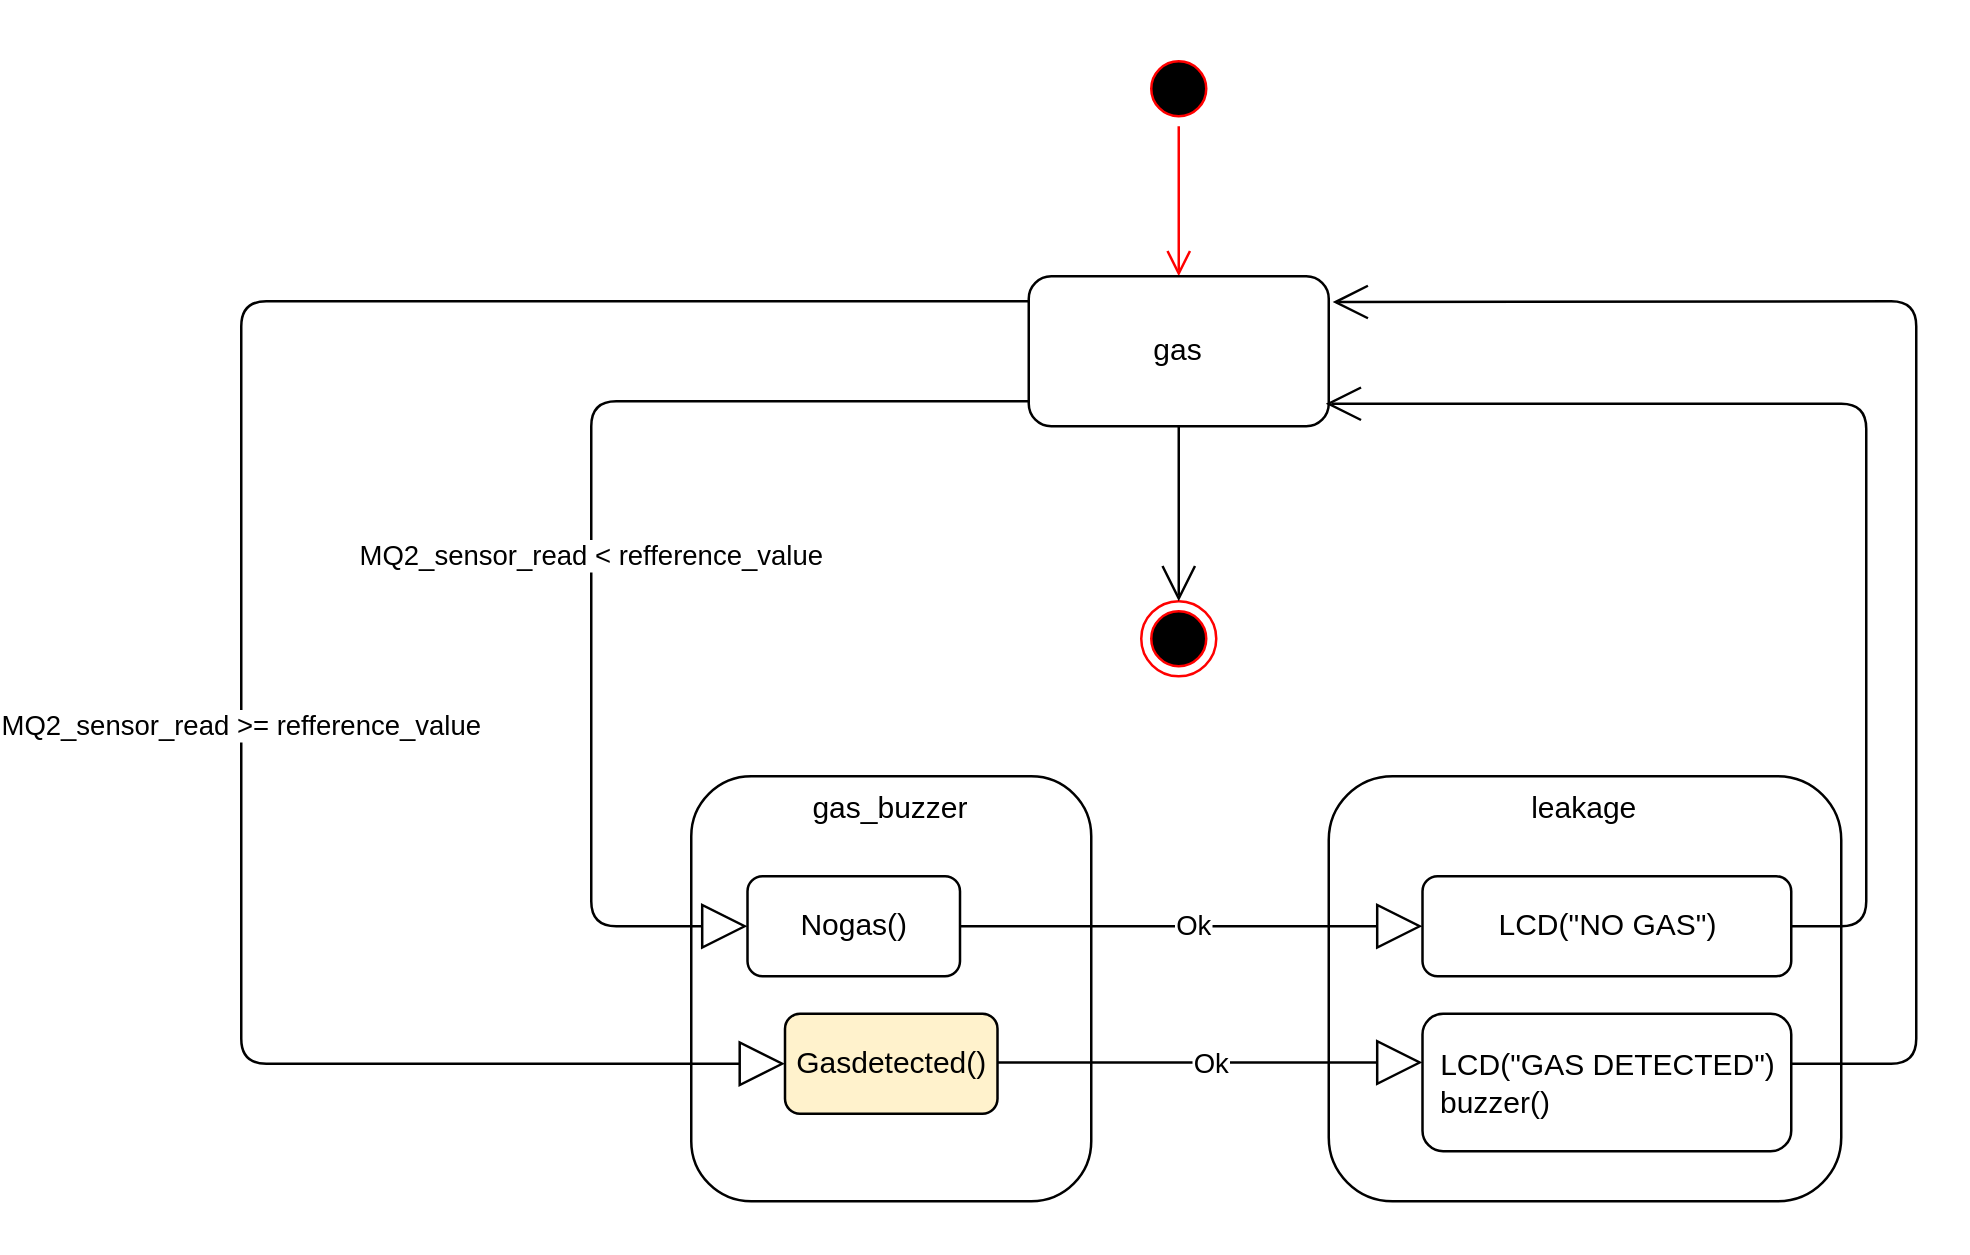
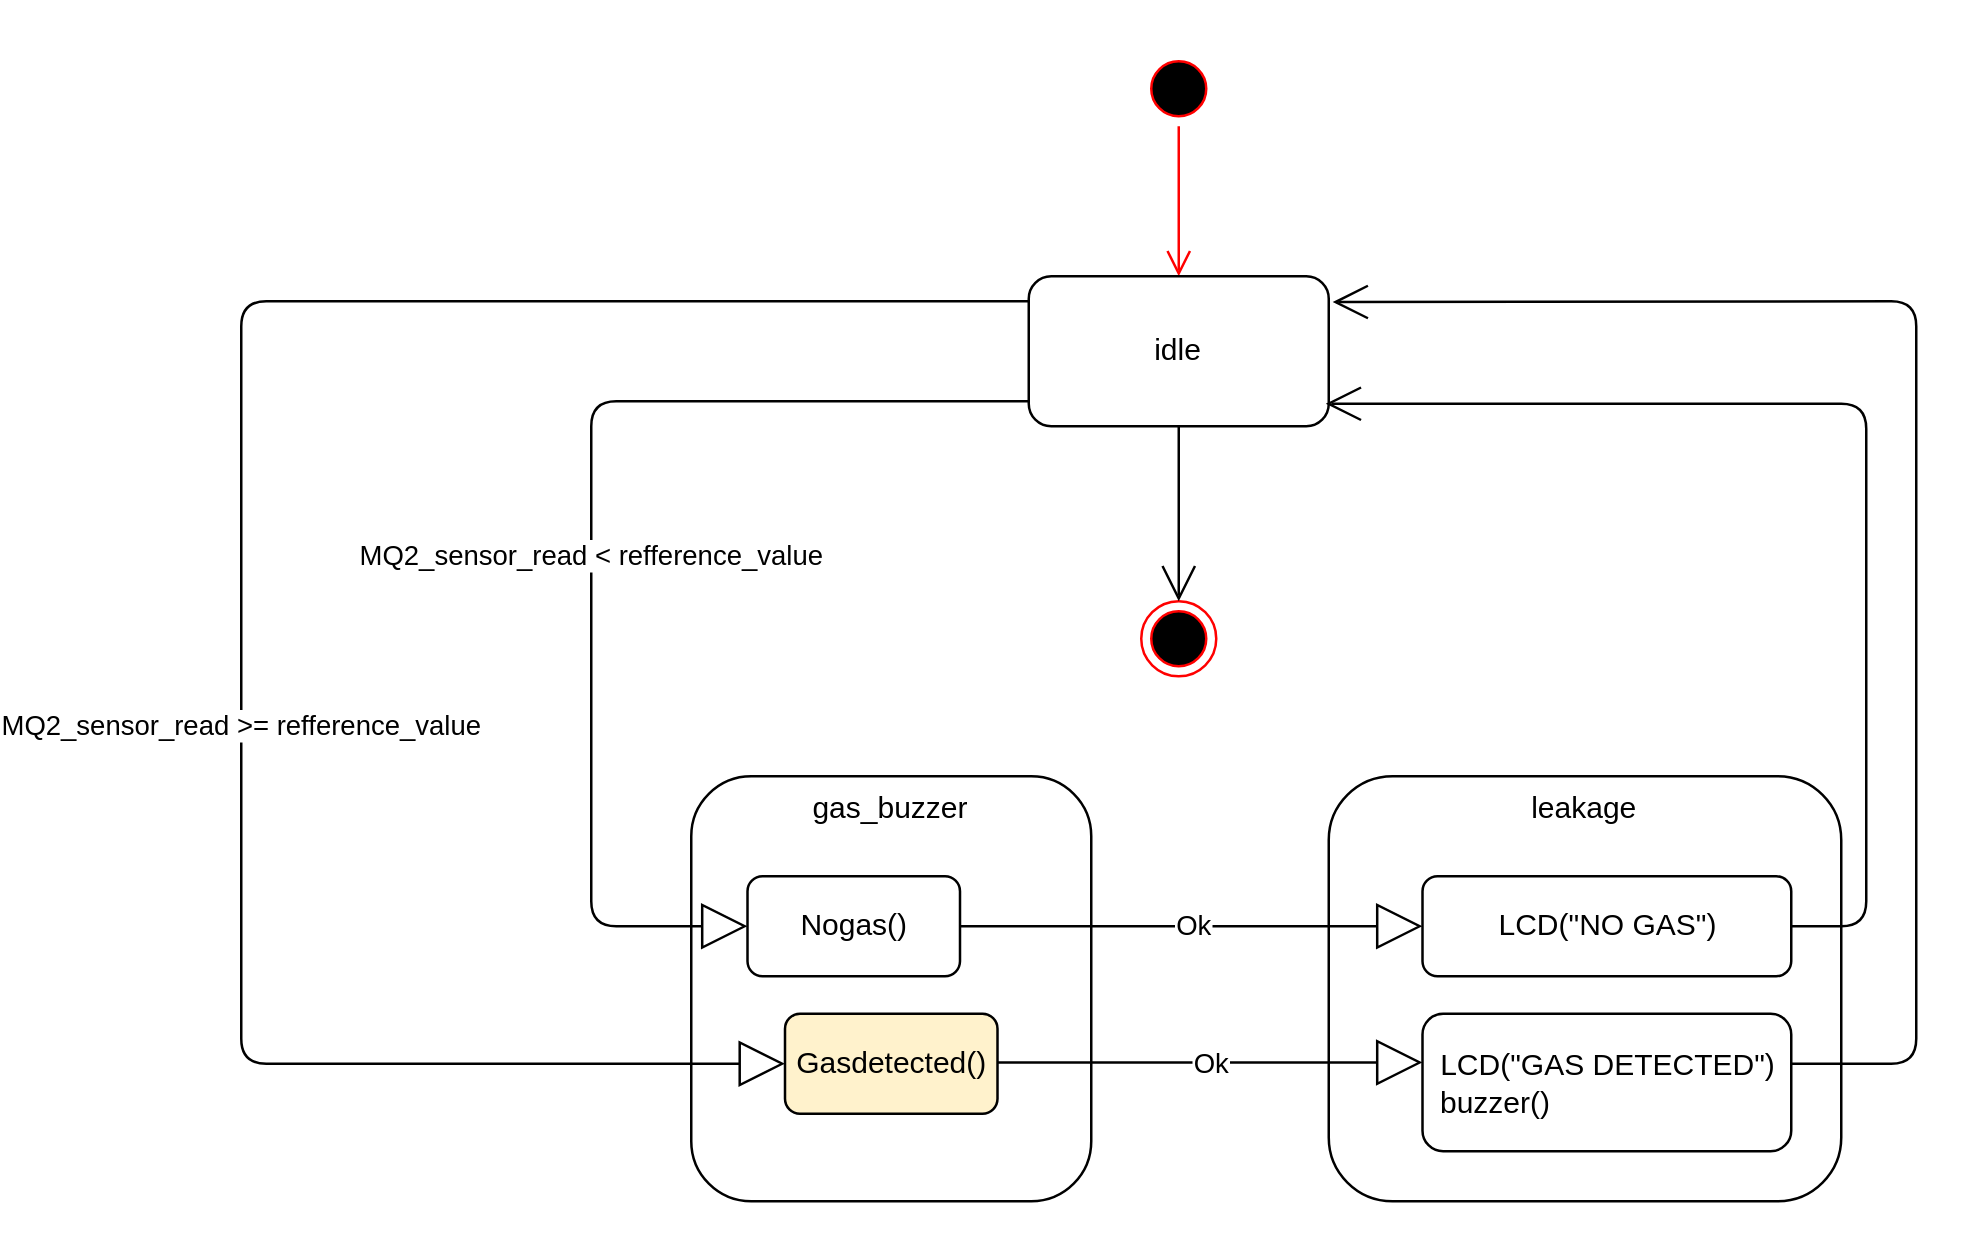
node "gas": label "gas" -> "idle"
